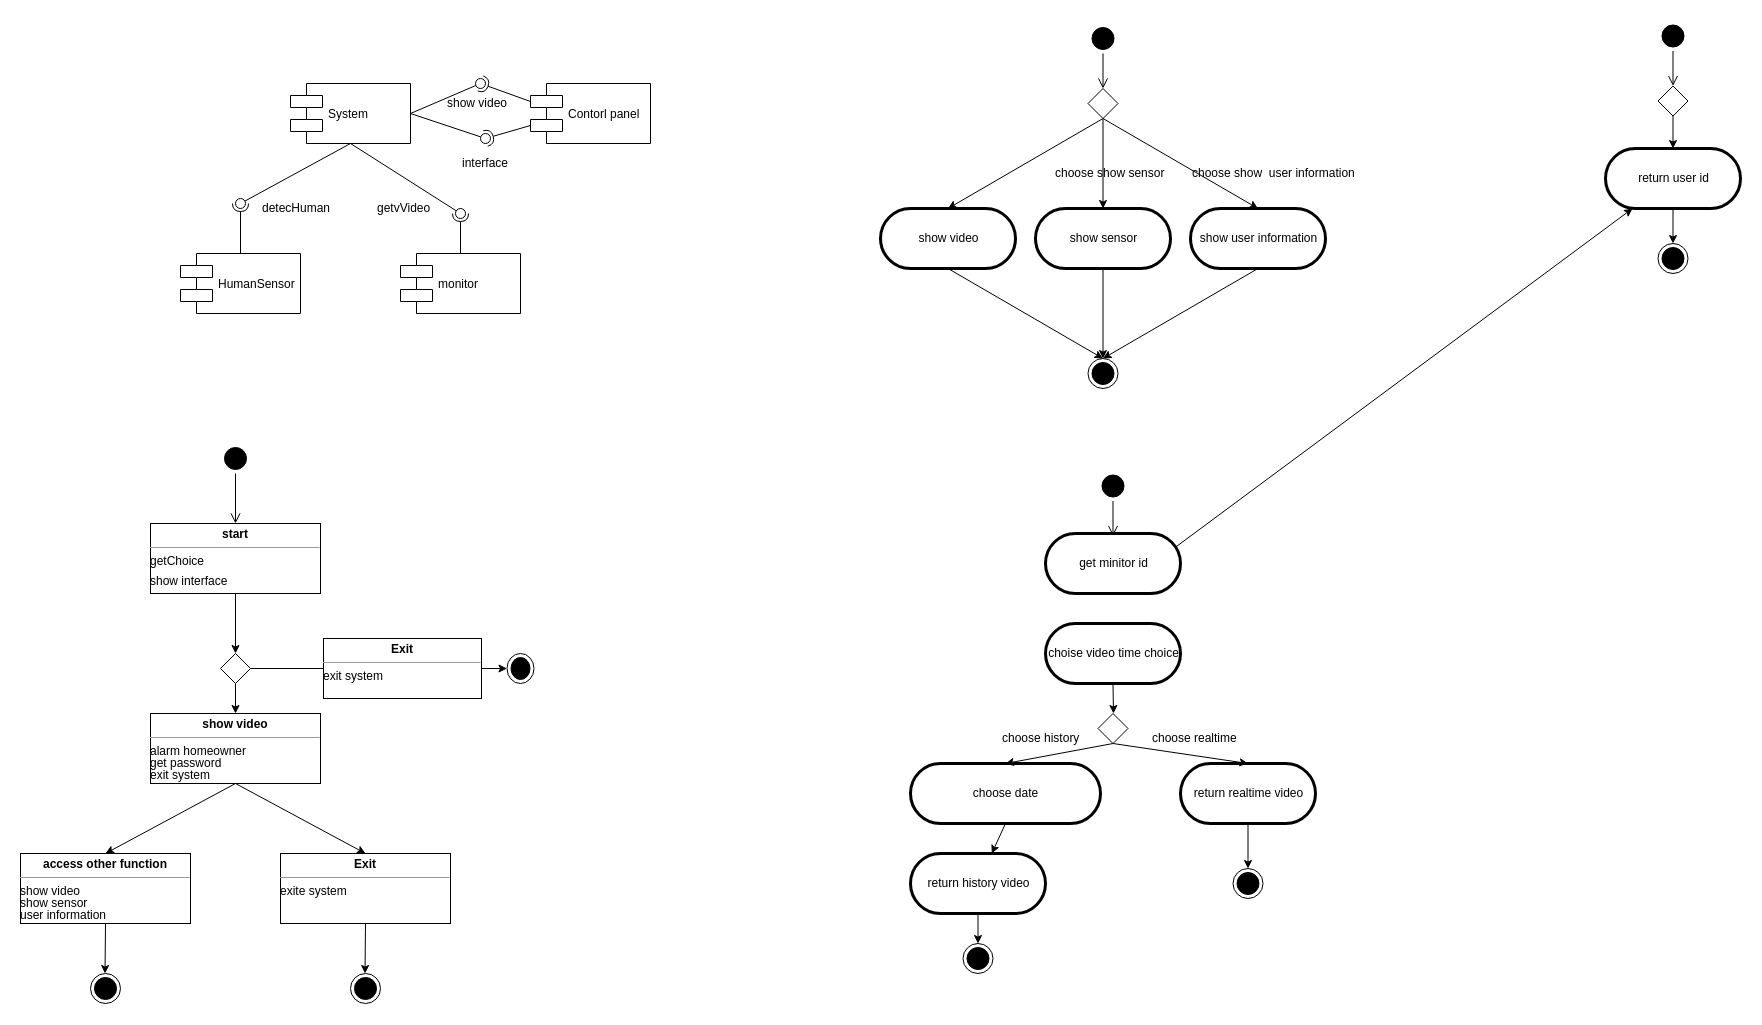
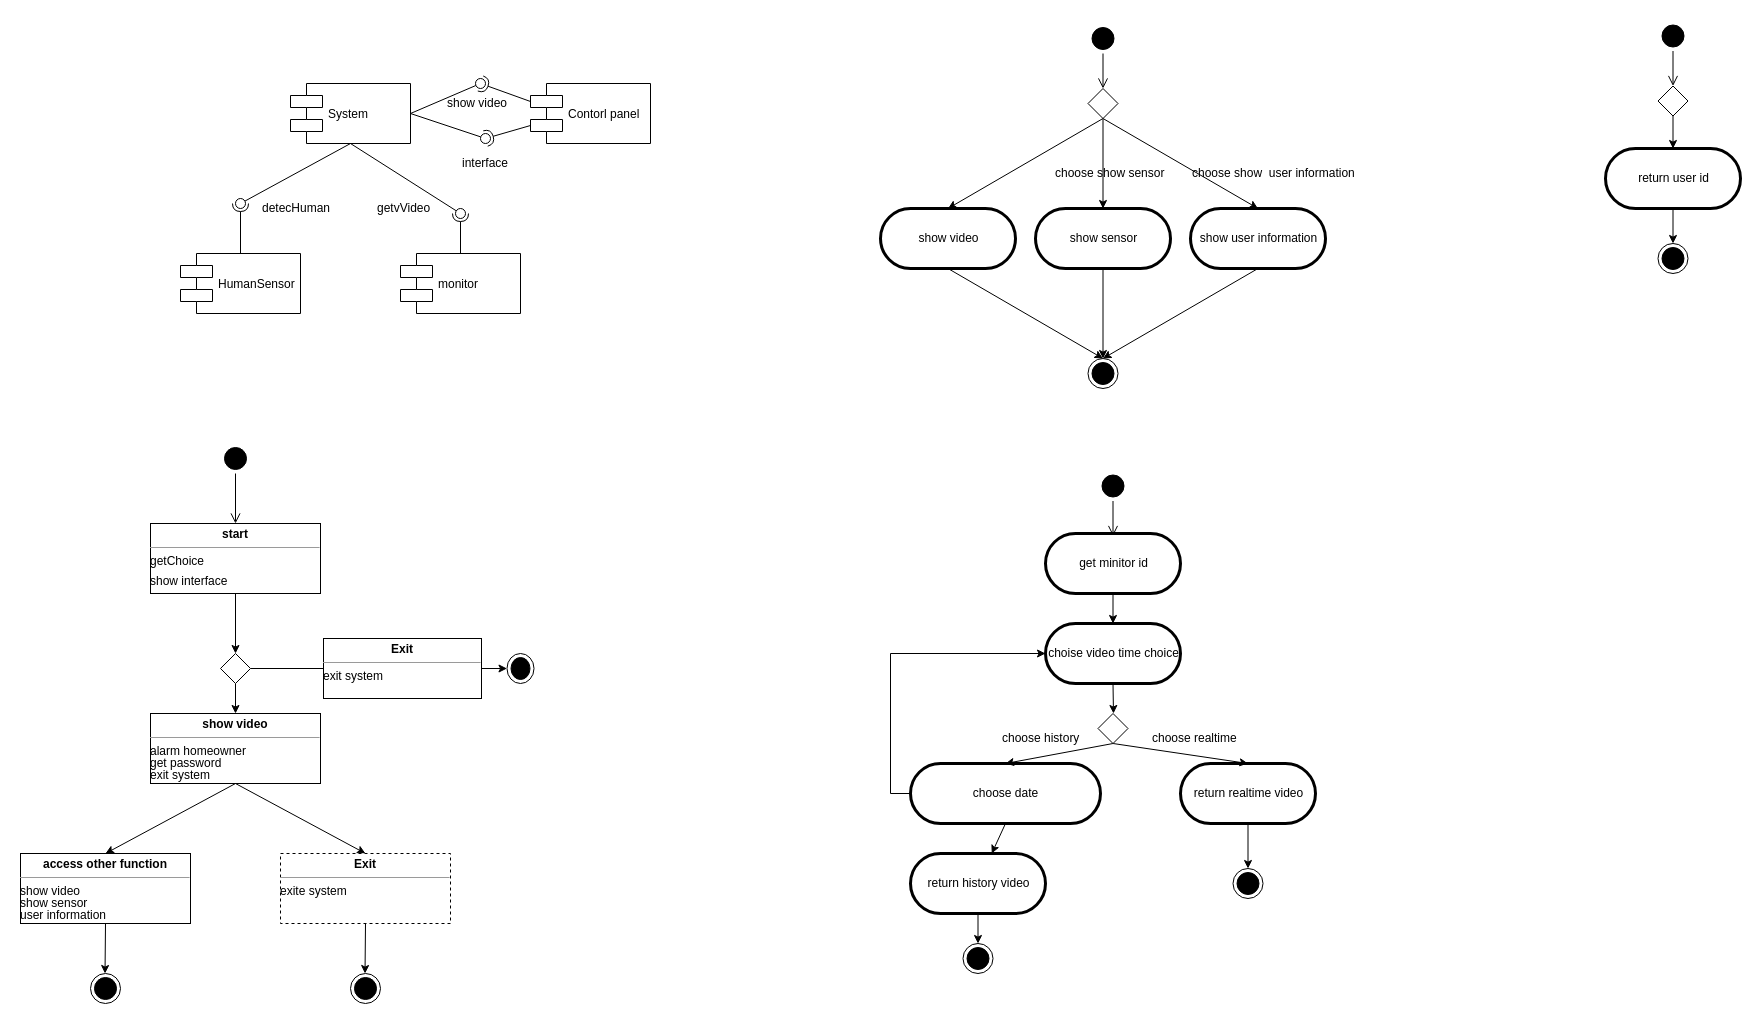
edge "get minitor id" -> "return user id": now "get minitor id" -> "choise video time choice"
edge "choose date" -> "choise video time choice": added
node "Exit exite system": style solid -> dashed
